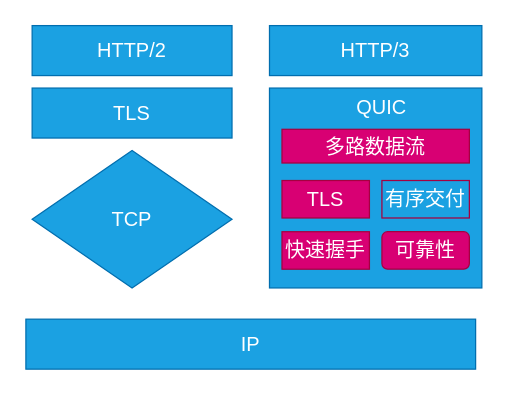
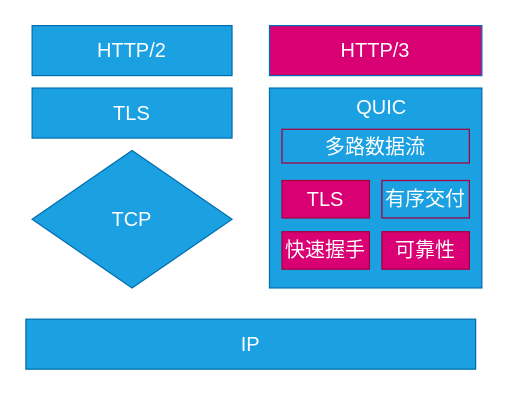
node "HTTP/3": fillcolor #1ba1e2 -> #d80073
node "多路数据流": fillcolor #d80073 -> #1ba1e2
node "可靠性": shape rounded rectangle -> rectangle
